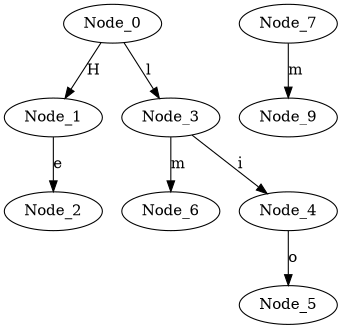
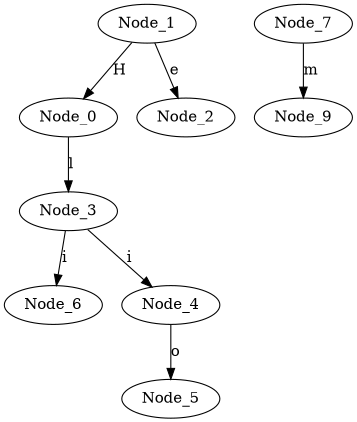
edge "Node_0" -> "Node_1": reversed
edge "Node_3" -> "Node_6": label "m" -> "i"
